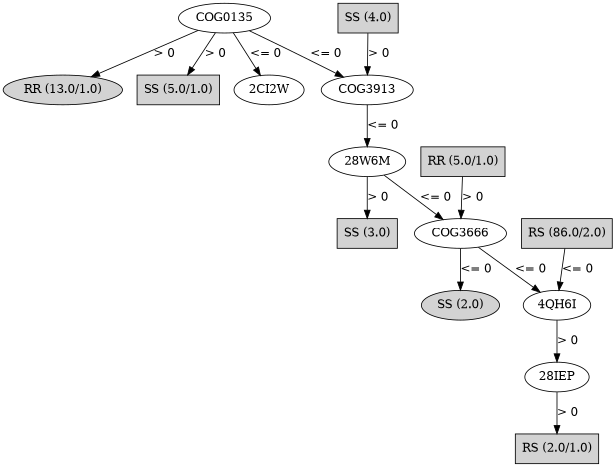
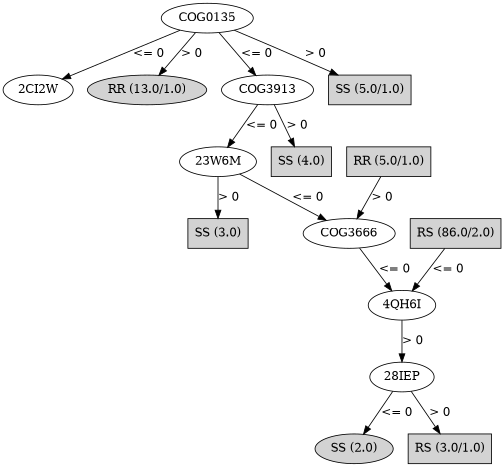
edge "SS (4.0)" -> "COG3913": reversed
node "28W6M": label "28W6M" -> "23W6M"
edge "COG3666" -> "SS (2.0)": now "28IEP" -> "SS (2.0)"
node "RS (2.0/1.0)": label "RS (2.0/1.0)" -> "RS (3.0/1.0)"
